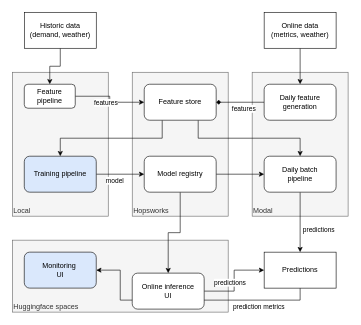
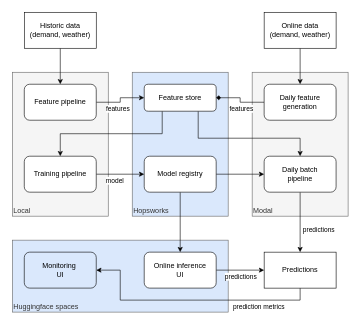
node "Online data (metrics, weather)": label "Online data (metrics, weather)" -> "Online data (demand, weather)"
node "Feature pipeline": size 51x24 -> 72x36
node "Feature store": size 72x36 -> 72x27
node "Hopsworks": fillcolor #f5f5f5 -> #dae8fc
node "Training pipeline": fillcolor #dae8fc -> #ffffff
node "Huggingface spaces": fillcolor #f5f5f5 -> #dae8fc
node "Online inference UI": moved (168, 291) -> (180, 270)
